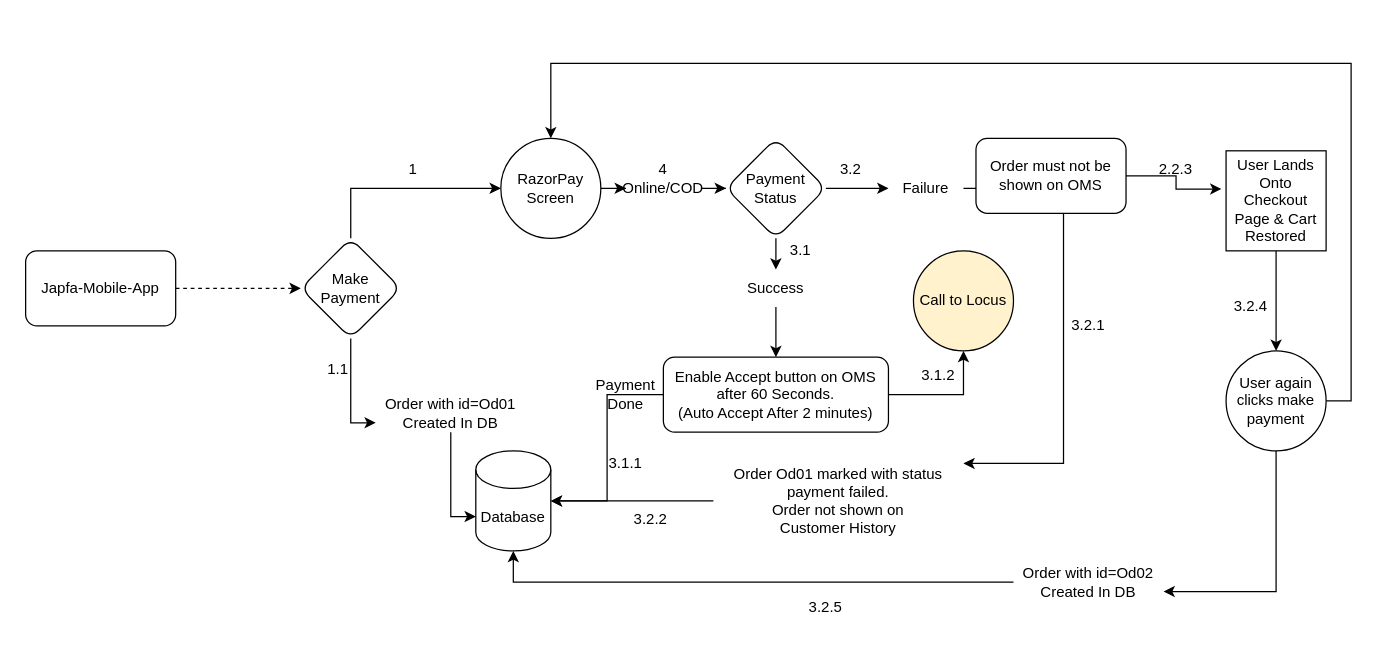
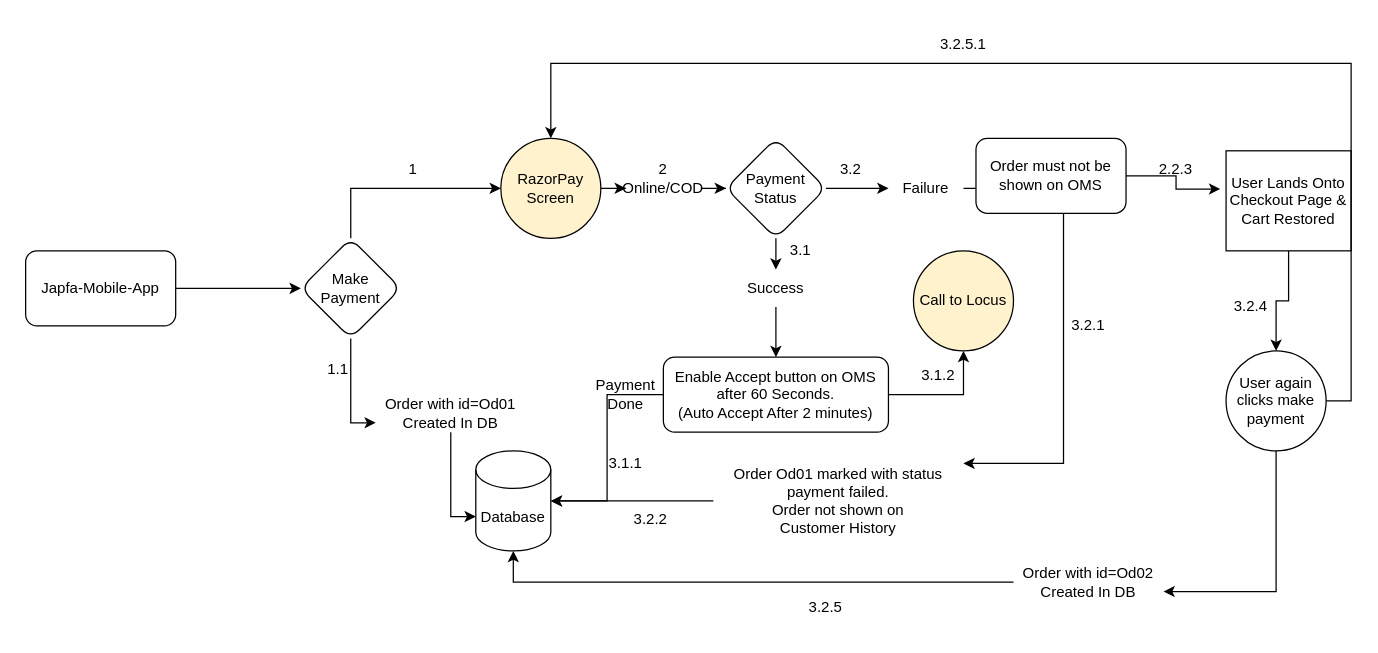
node "3.2.5.1": added
node "4": label "4" -> "2"
node "RazorPay Screen": fillcolor #ffffff -> #fff2cc
node "User Lands Onto Checkout Page & Cart Restored": size 100x100 -> 125x100
edge "Japfa-Mobile-App" -> "Make Payment": style dashed -> solid
